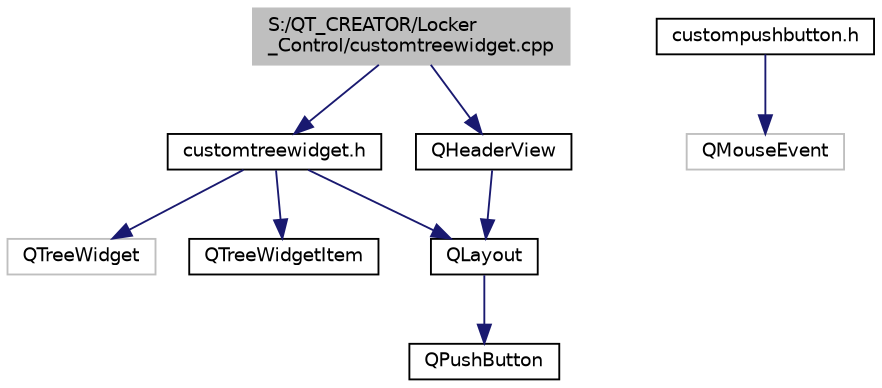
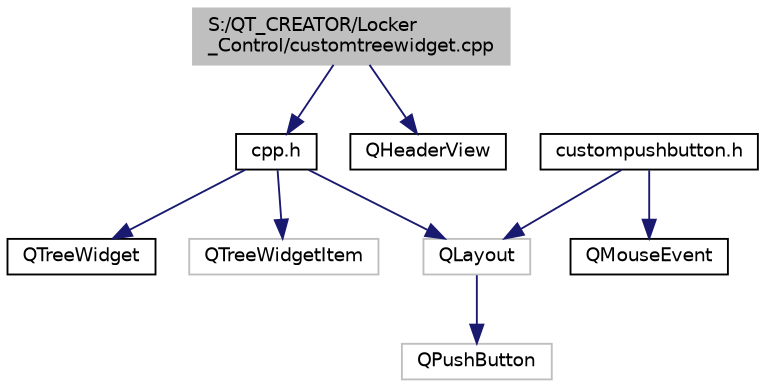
node "customtreewidget.h": label "customtreewidget.h" -> "cpp.h"
node "QMouseEvent": color grey75 -> black
edge "QHeaderView" -> "QLayout": now "custompushbutton.h" -> "QLayout"
node "QTreeWidget": color grey75 -> black
node "QTreeWidgetItem": color black -> grey75
node "QLayout": color black -> grey75
node "QPushButton": color black -> grey75
